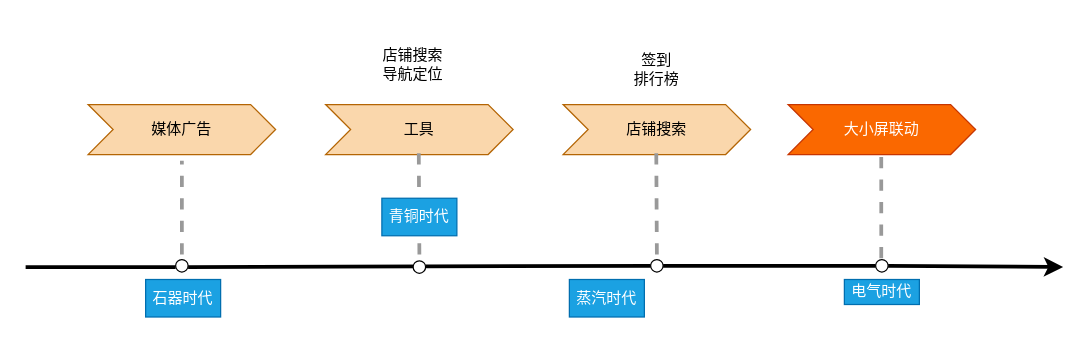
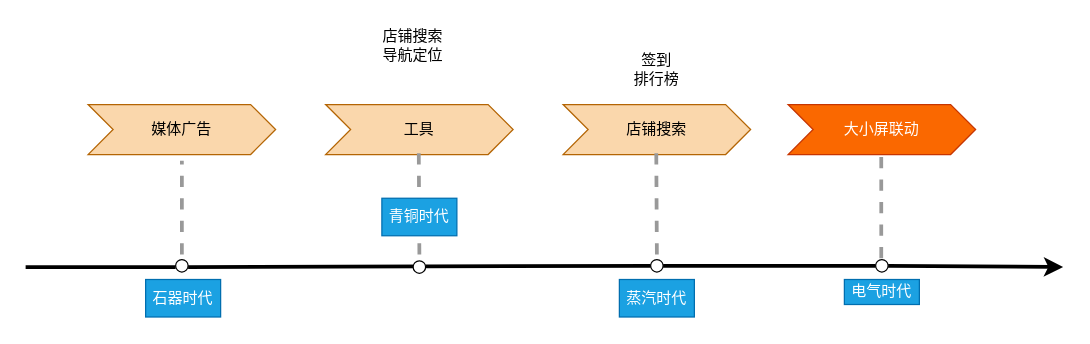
node "店铺搜索 导航定位": moved (413, 64) -> (413, 45)
node "蒸汽时代": moved (607, 298) -> (657, 298)
